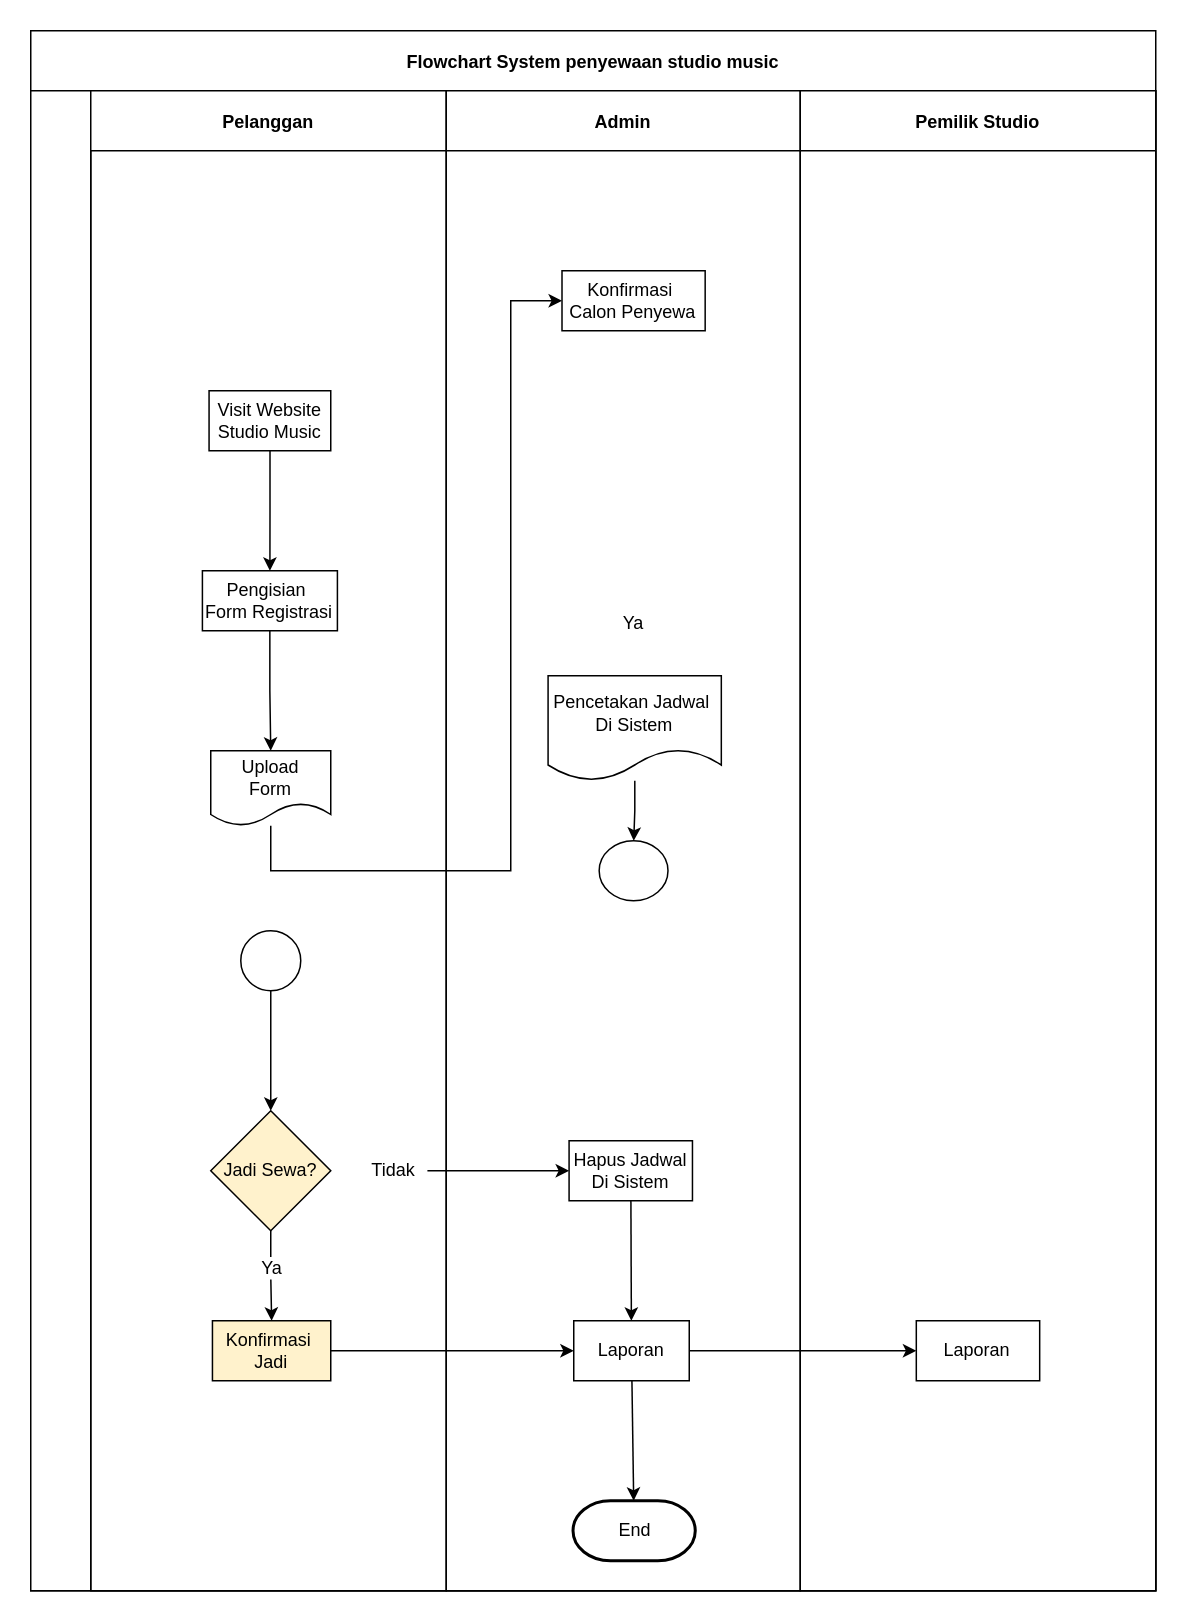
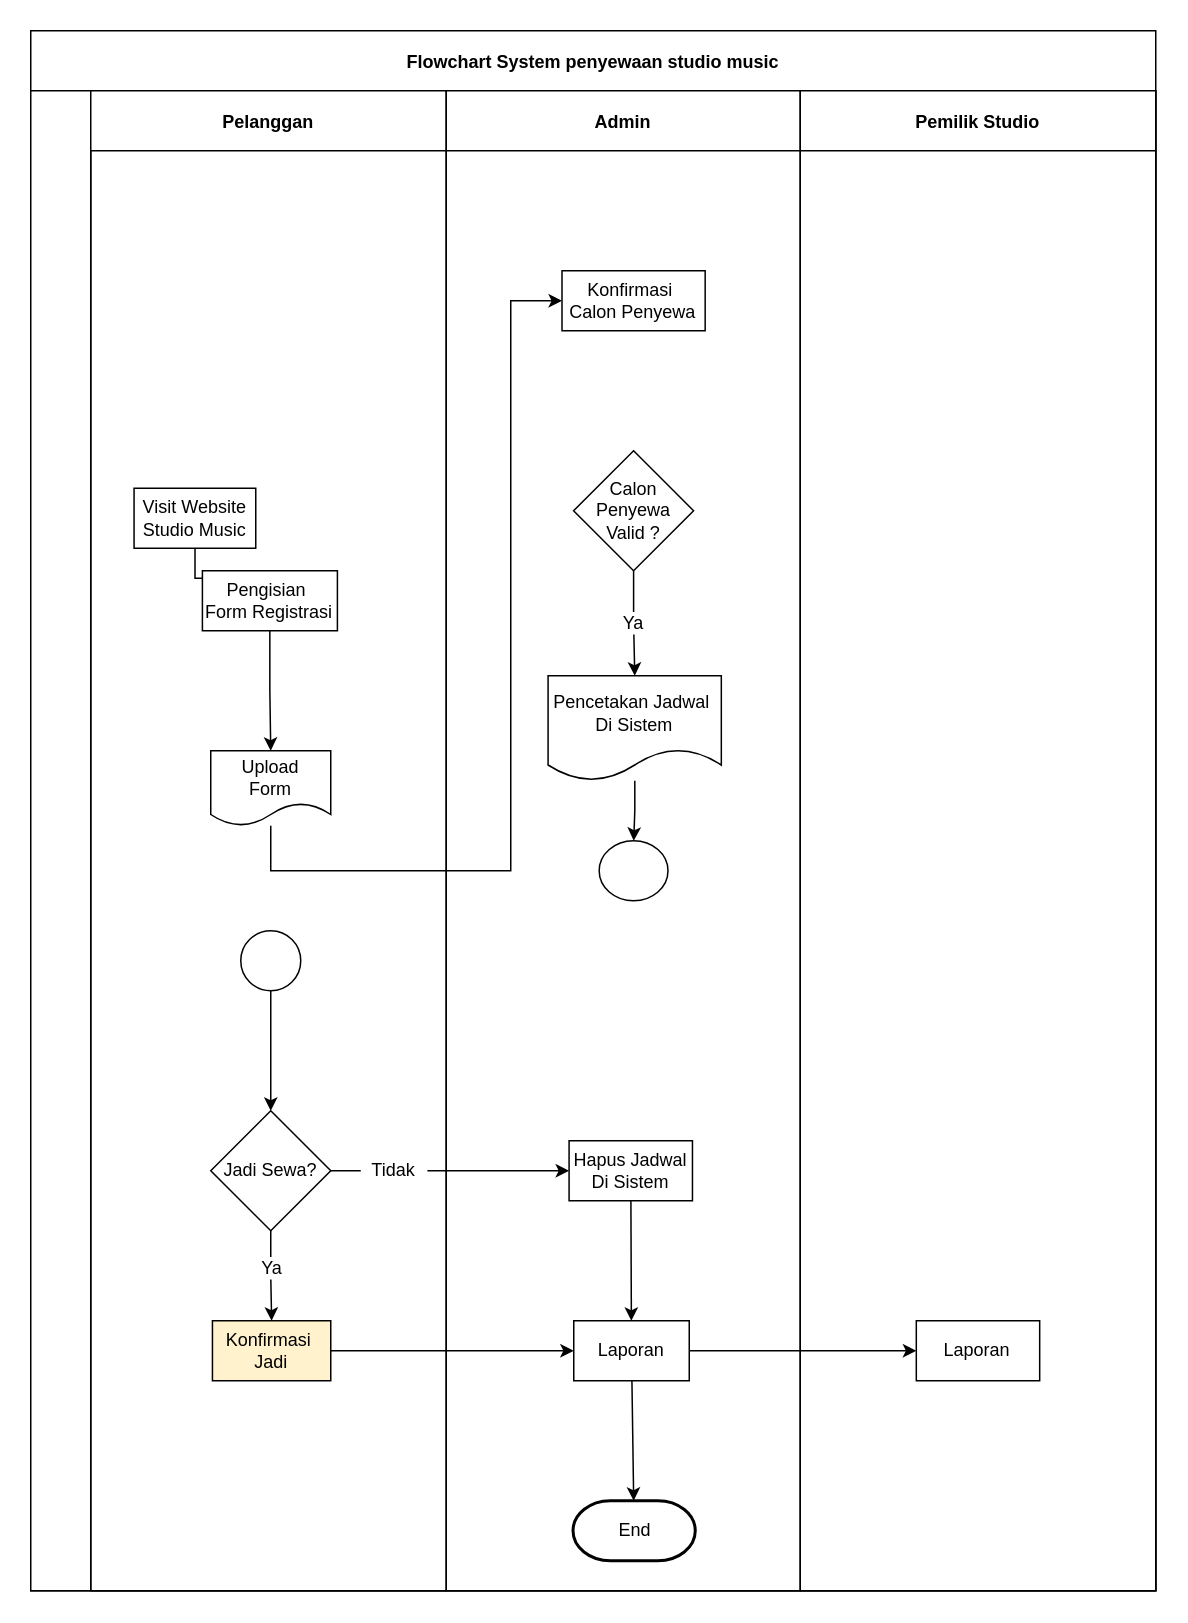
node "Visit Website Studio Music": moved (270, 421) -> (195, 518)
node "Calon Penyewa Valid ?": added
edge "Calon Penyewa Valid ?" -> "Pencetakan Jadwal Di Sistem": added
node "Jadi Sewa?": fillcolor #fff2cc -> #ffffff
edge "Jadi Sewa?" -- "Tidak": added
